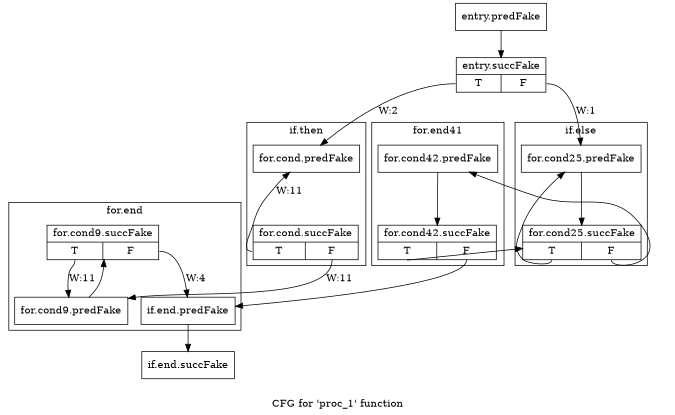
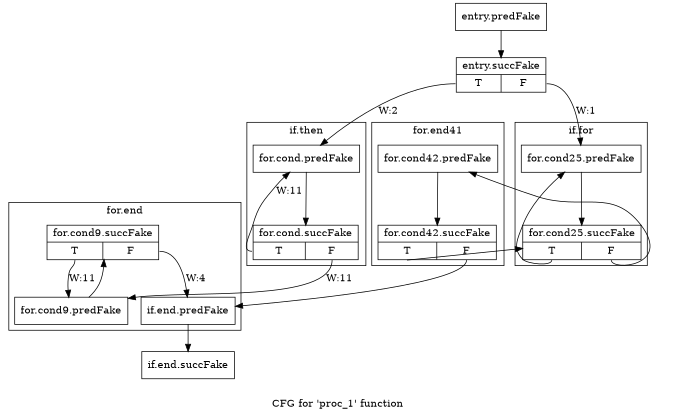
cluster "if.else": label "if.else" -> "if.for"
edge "for.cond.predFake" -> "for.cond.succFake": added
